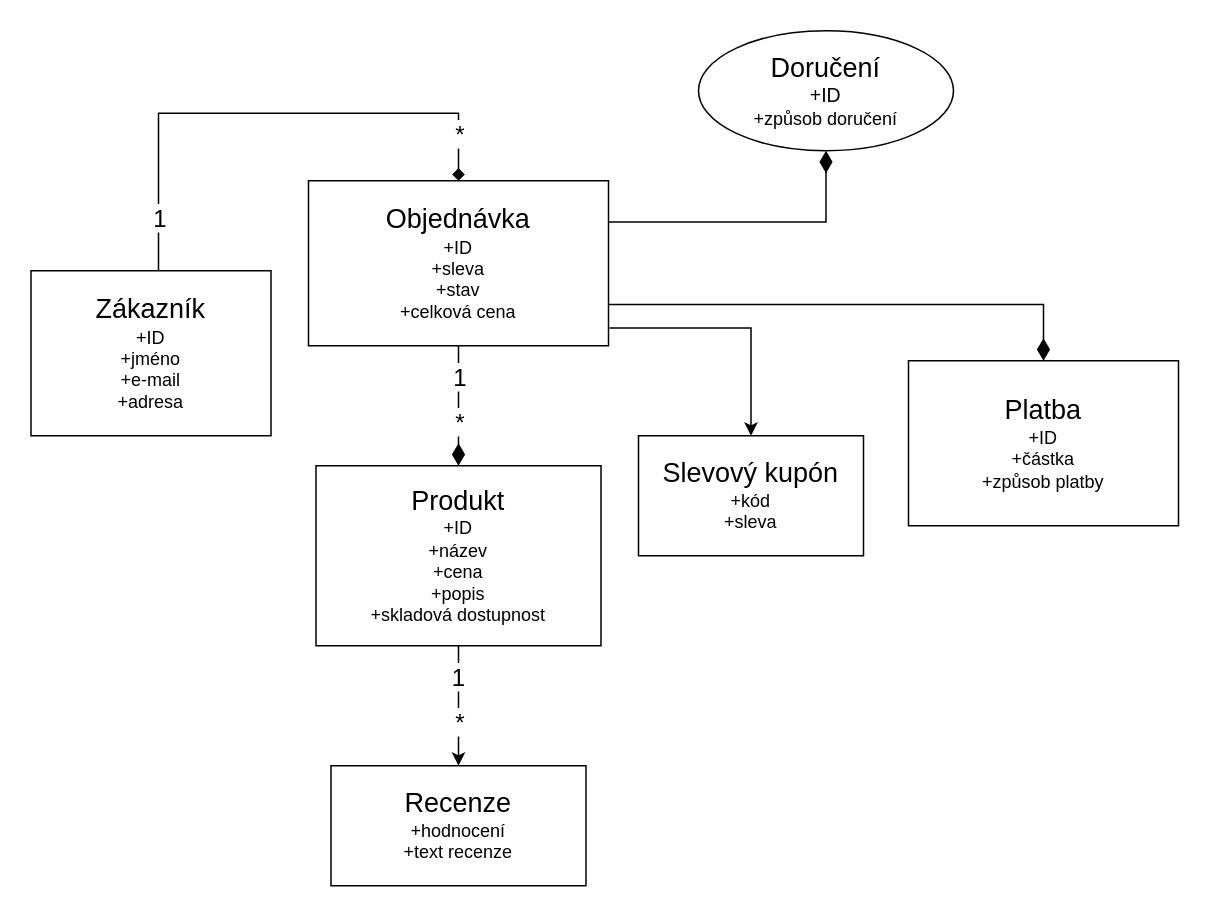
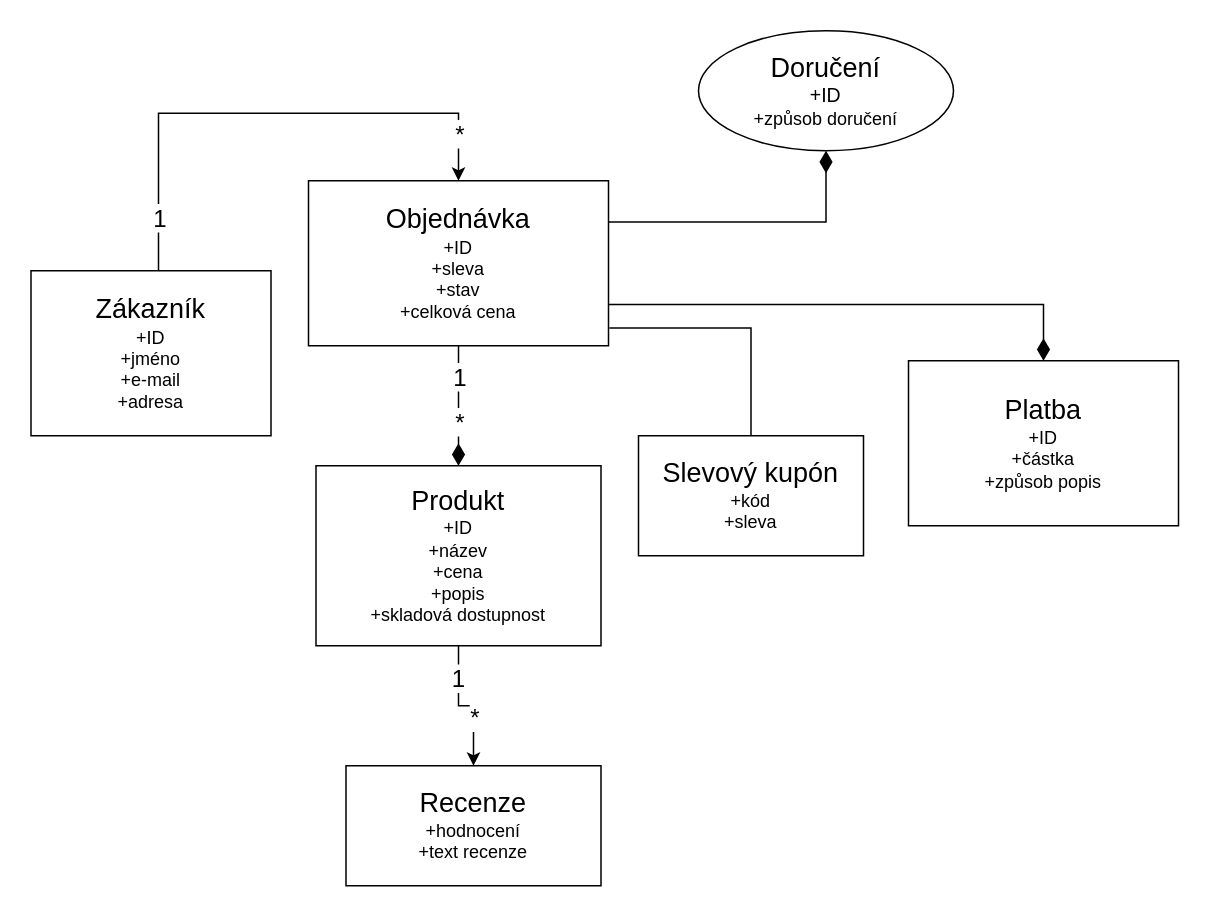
edge "Zákazník +ID +jméno +e-mail +adresa" -> "Objednávka +ID +sleva +stav +celková cena": arrowhead diamond -> classic
edge "Objednávka +ID +sleva +stav +celková cena" -> "Slevový kupón +kód +sleva": arrowhead classic -> none
node "Platba +ID +částka +způsob platby": label "Platba +ID +částka +způsob platby" -> "Platba +ID +částka +způsob popis"
node "Recenze +hodnocení +text recenze": moved (458, 826) -> (473, 826)
